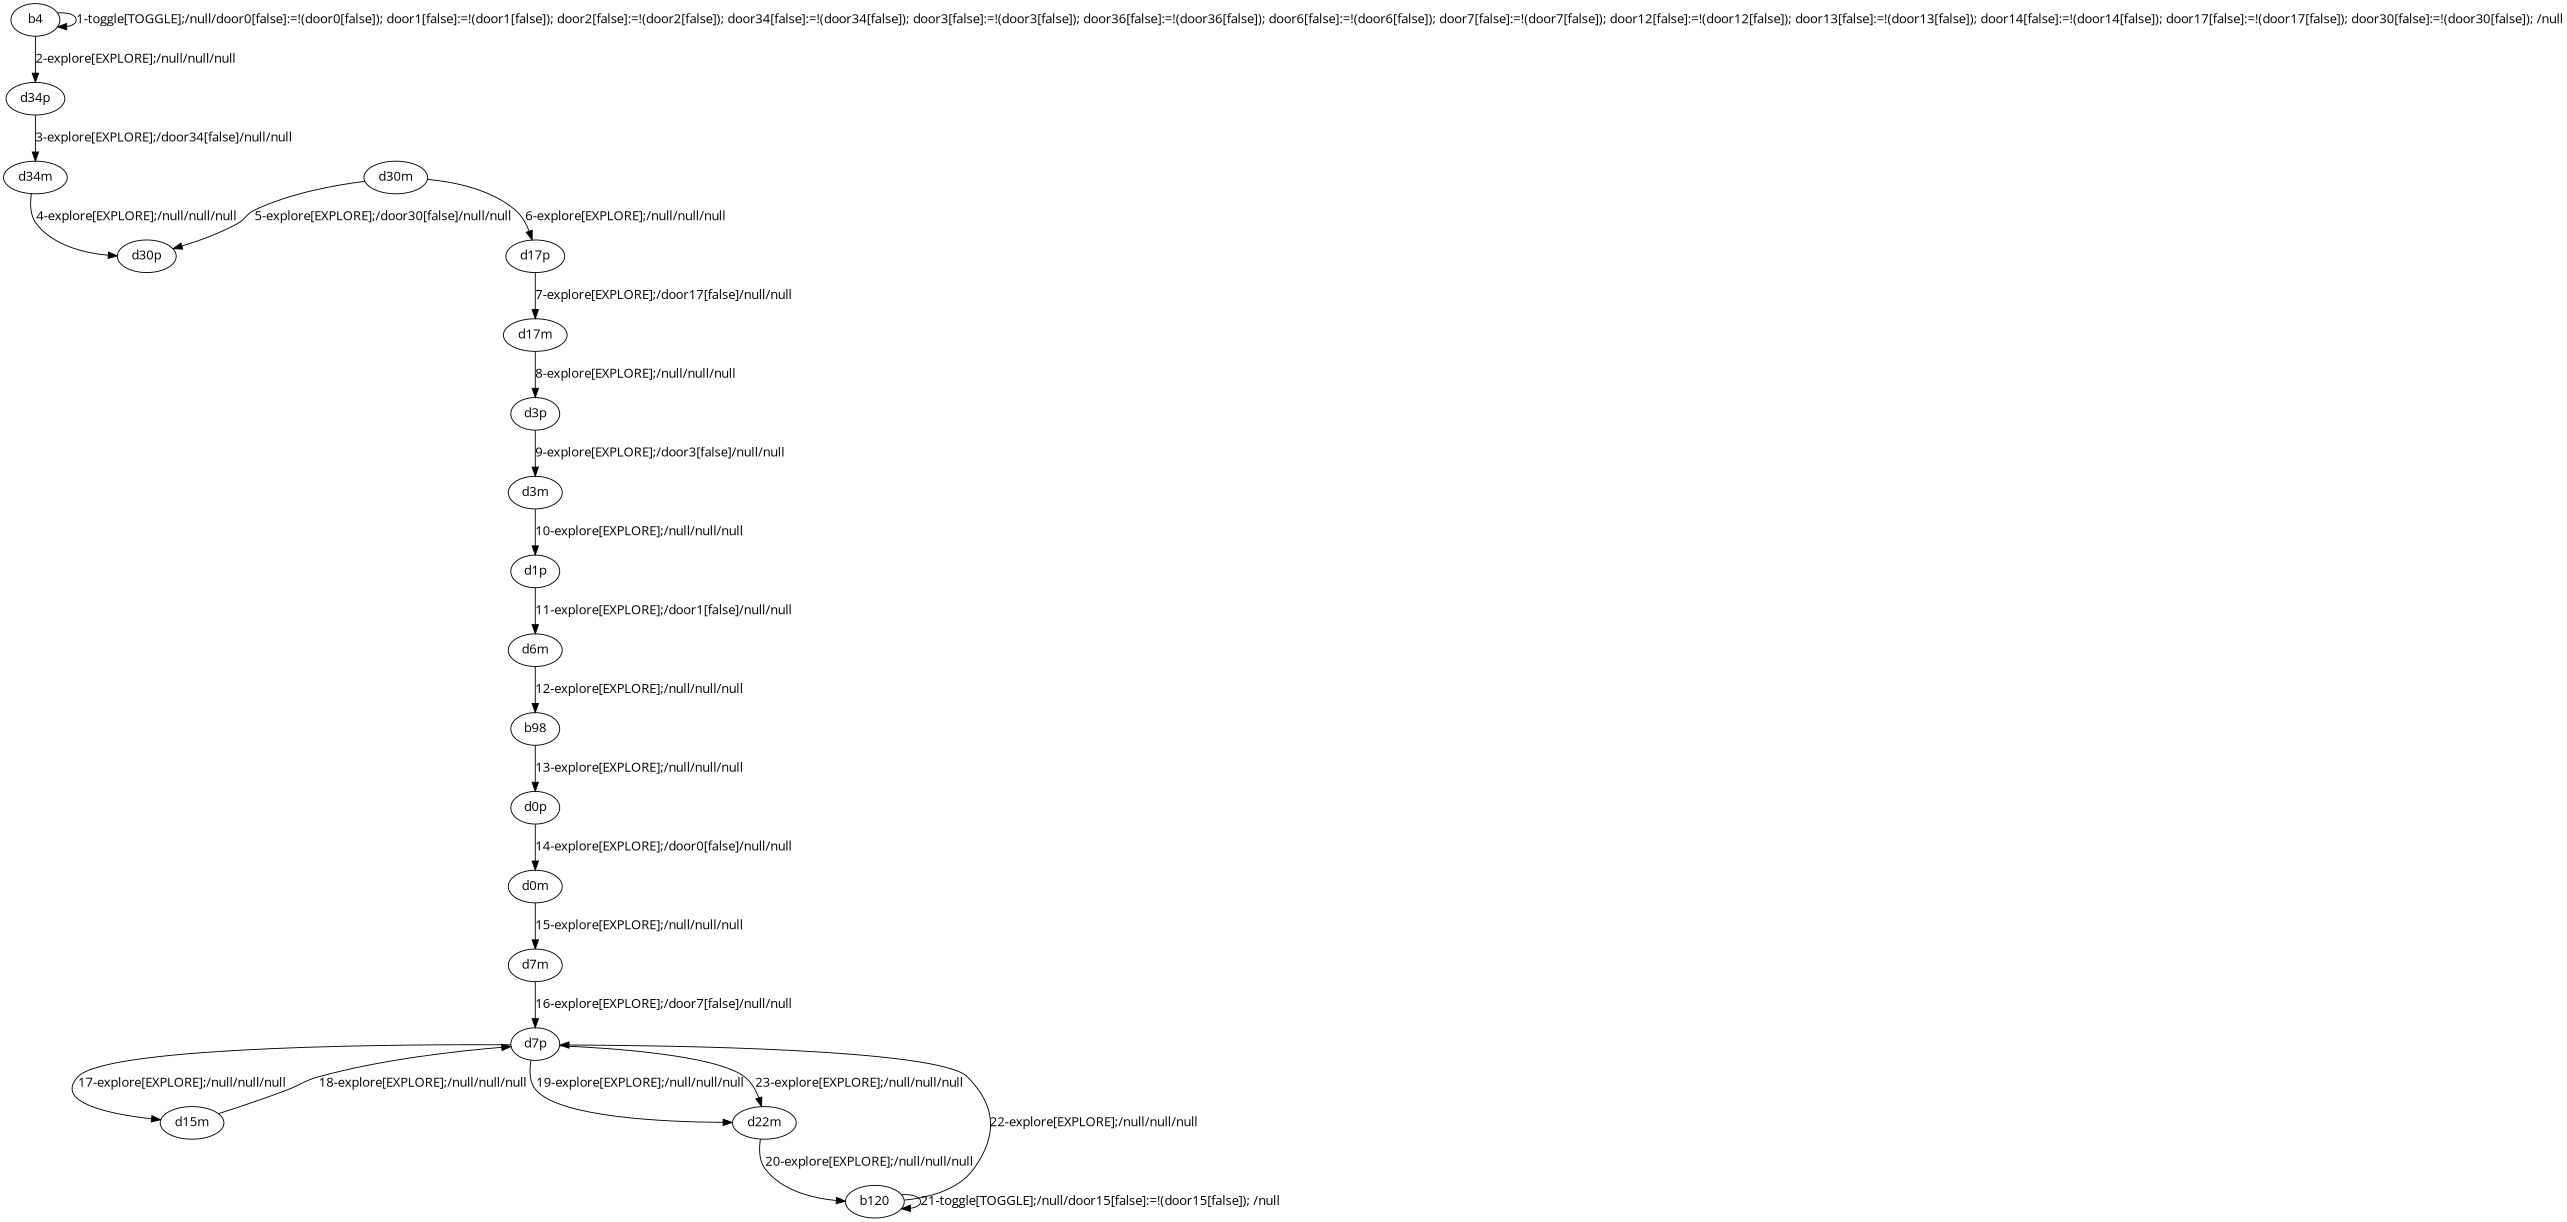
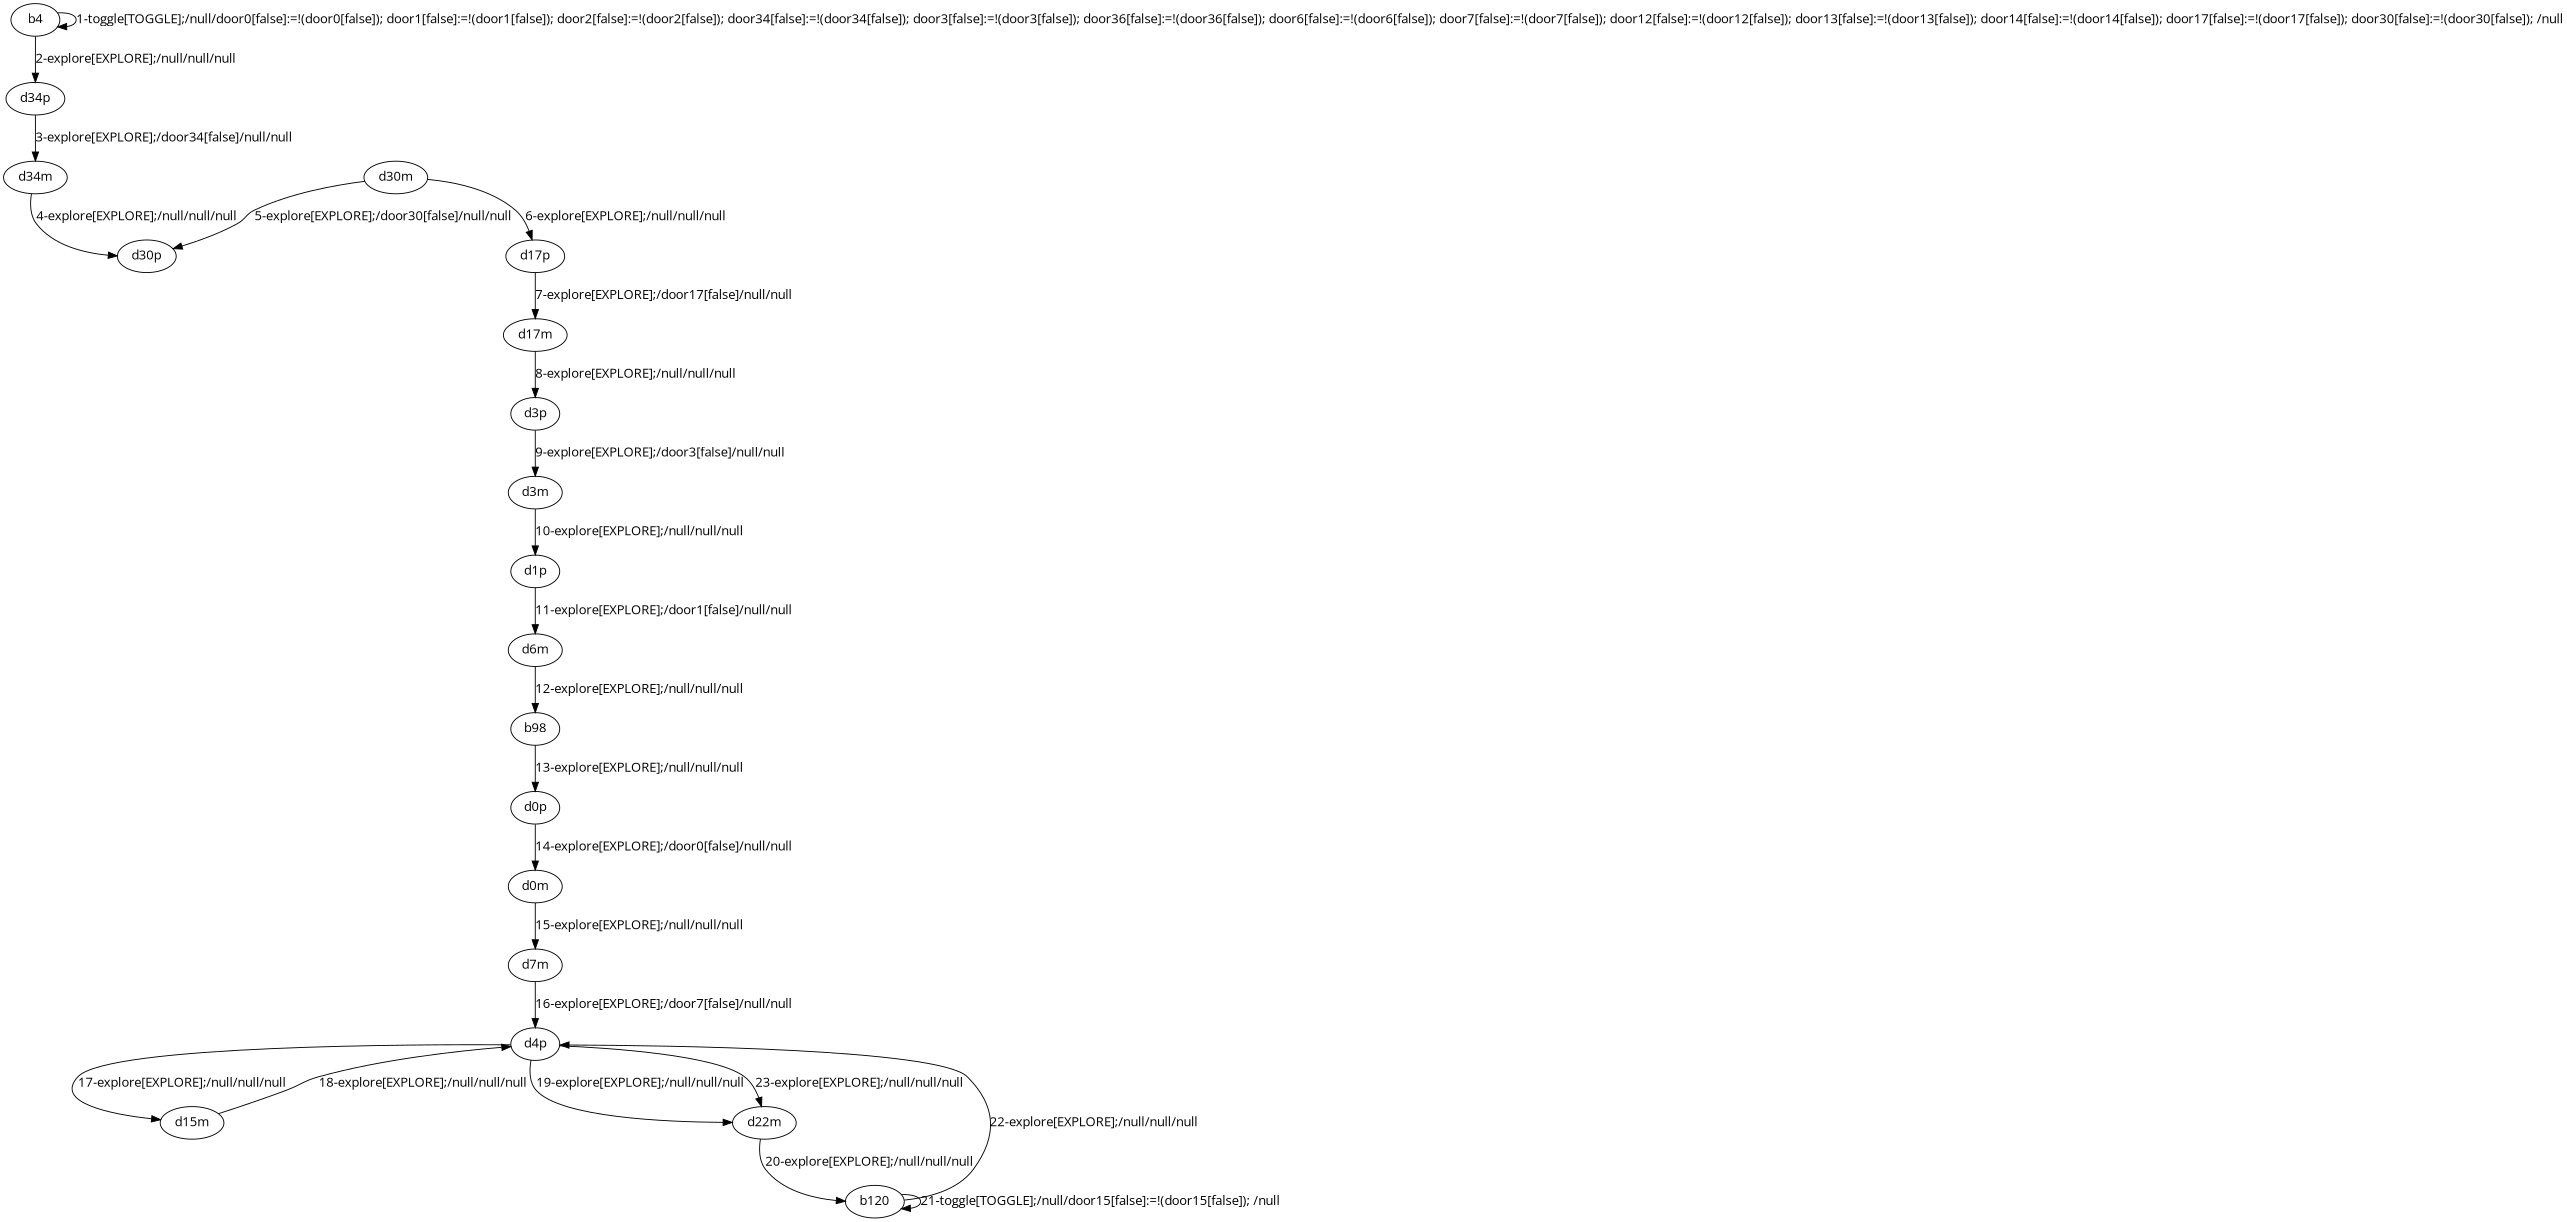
node "d7p": label "d7p" -> "d4p"
